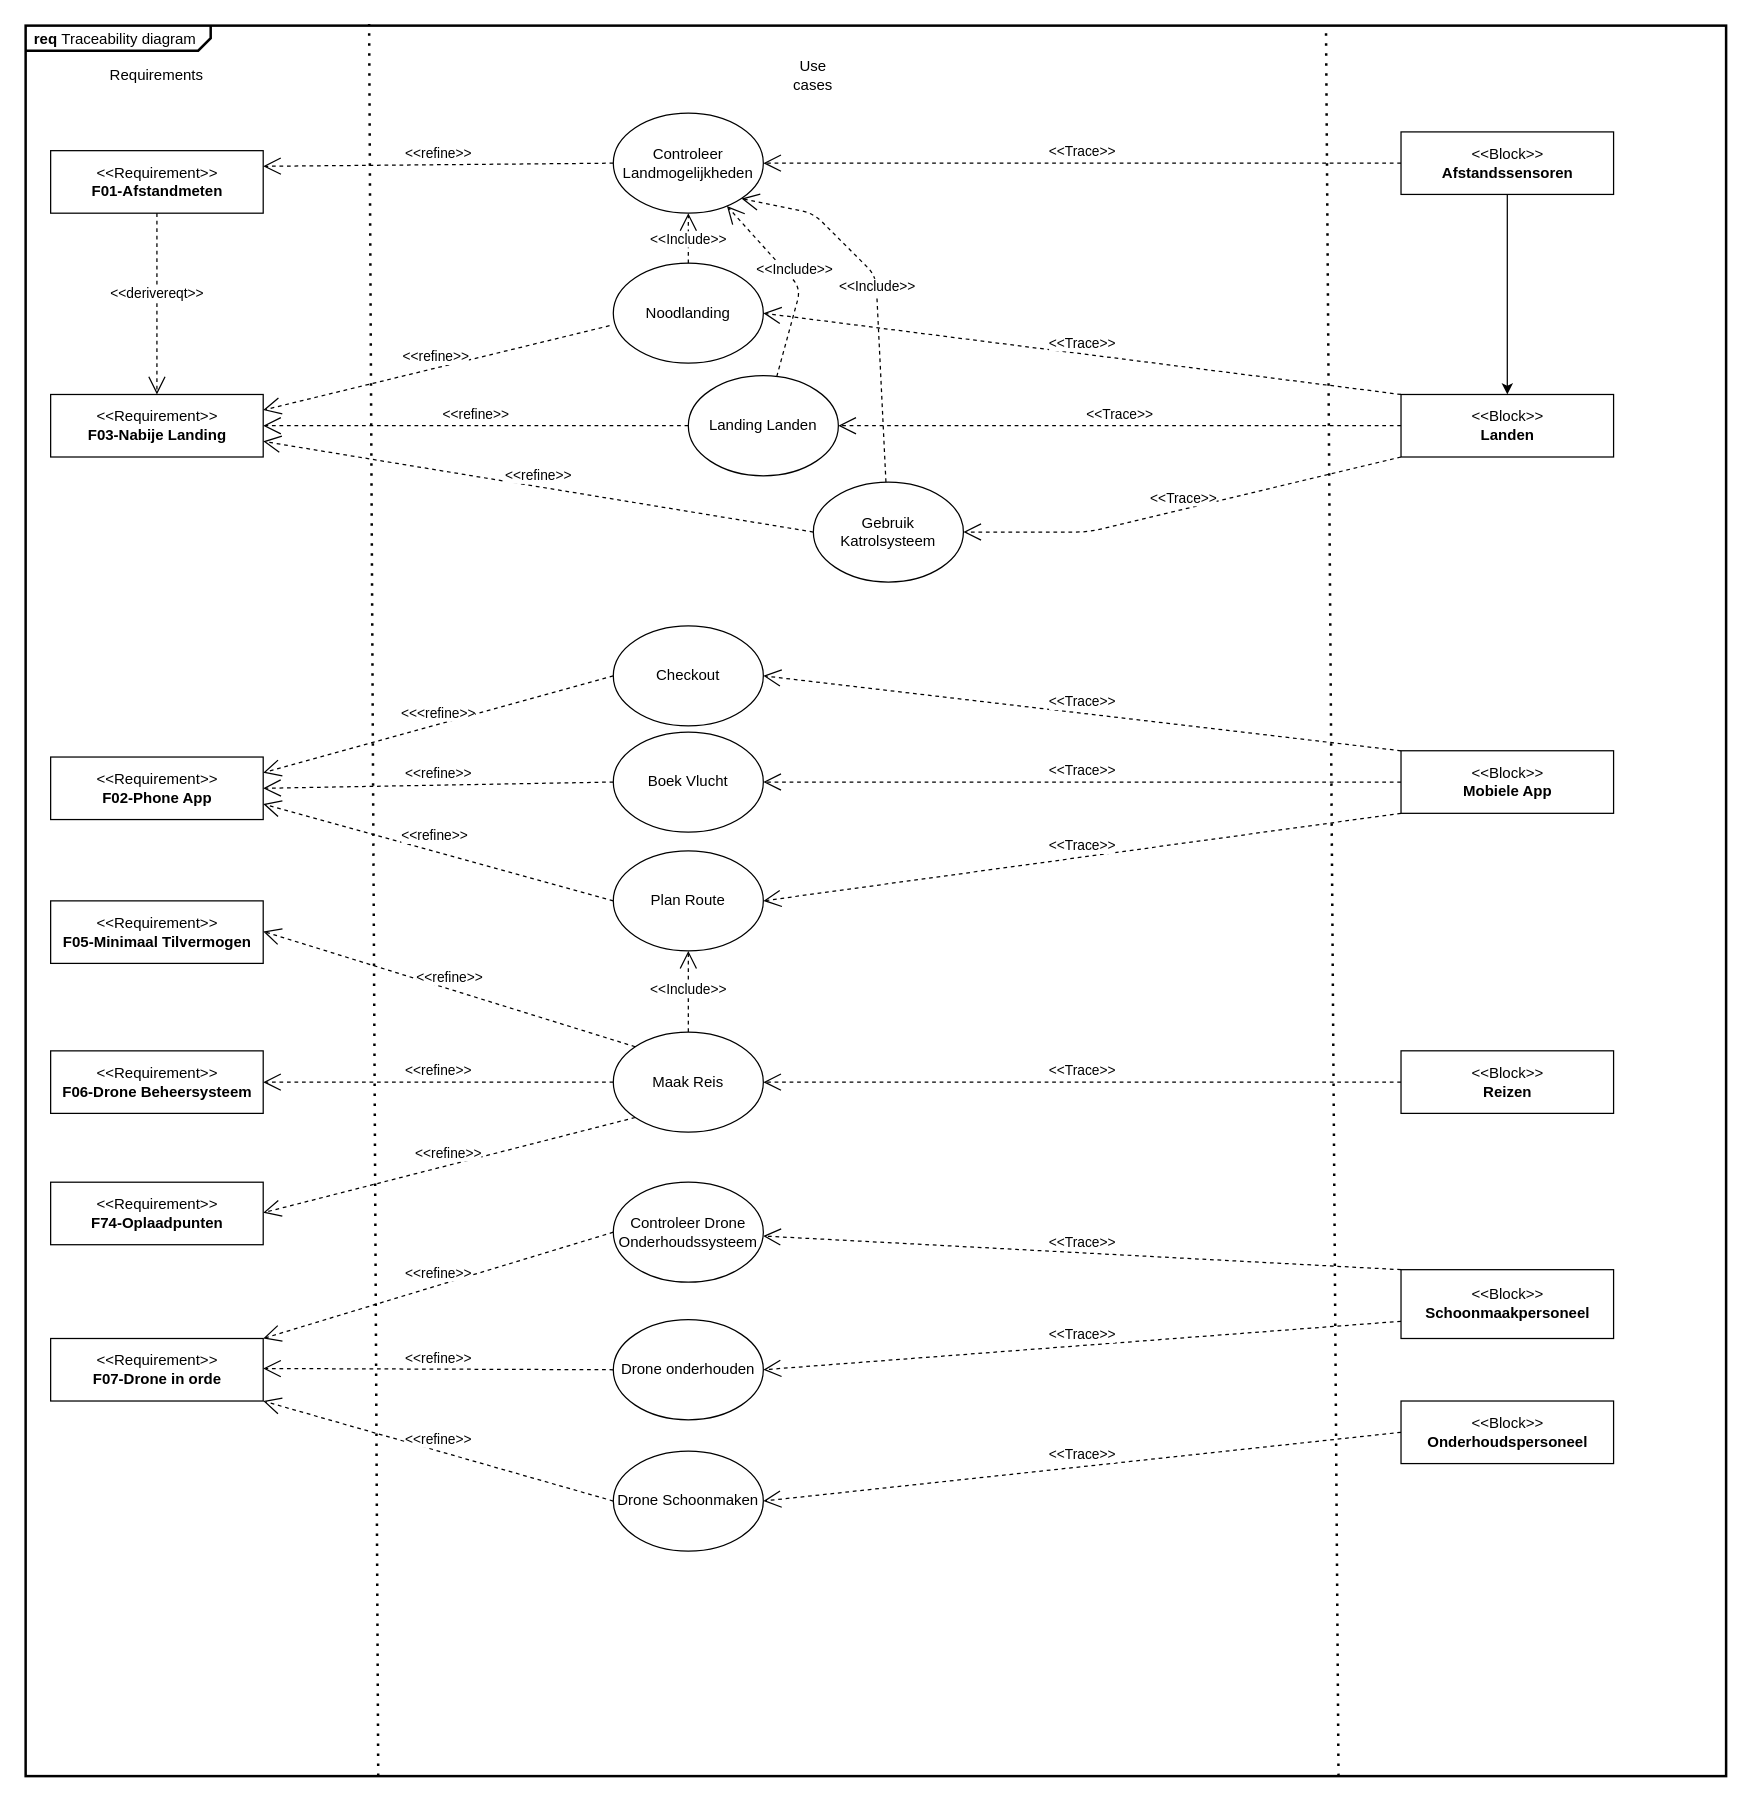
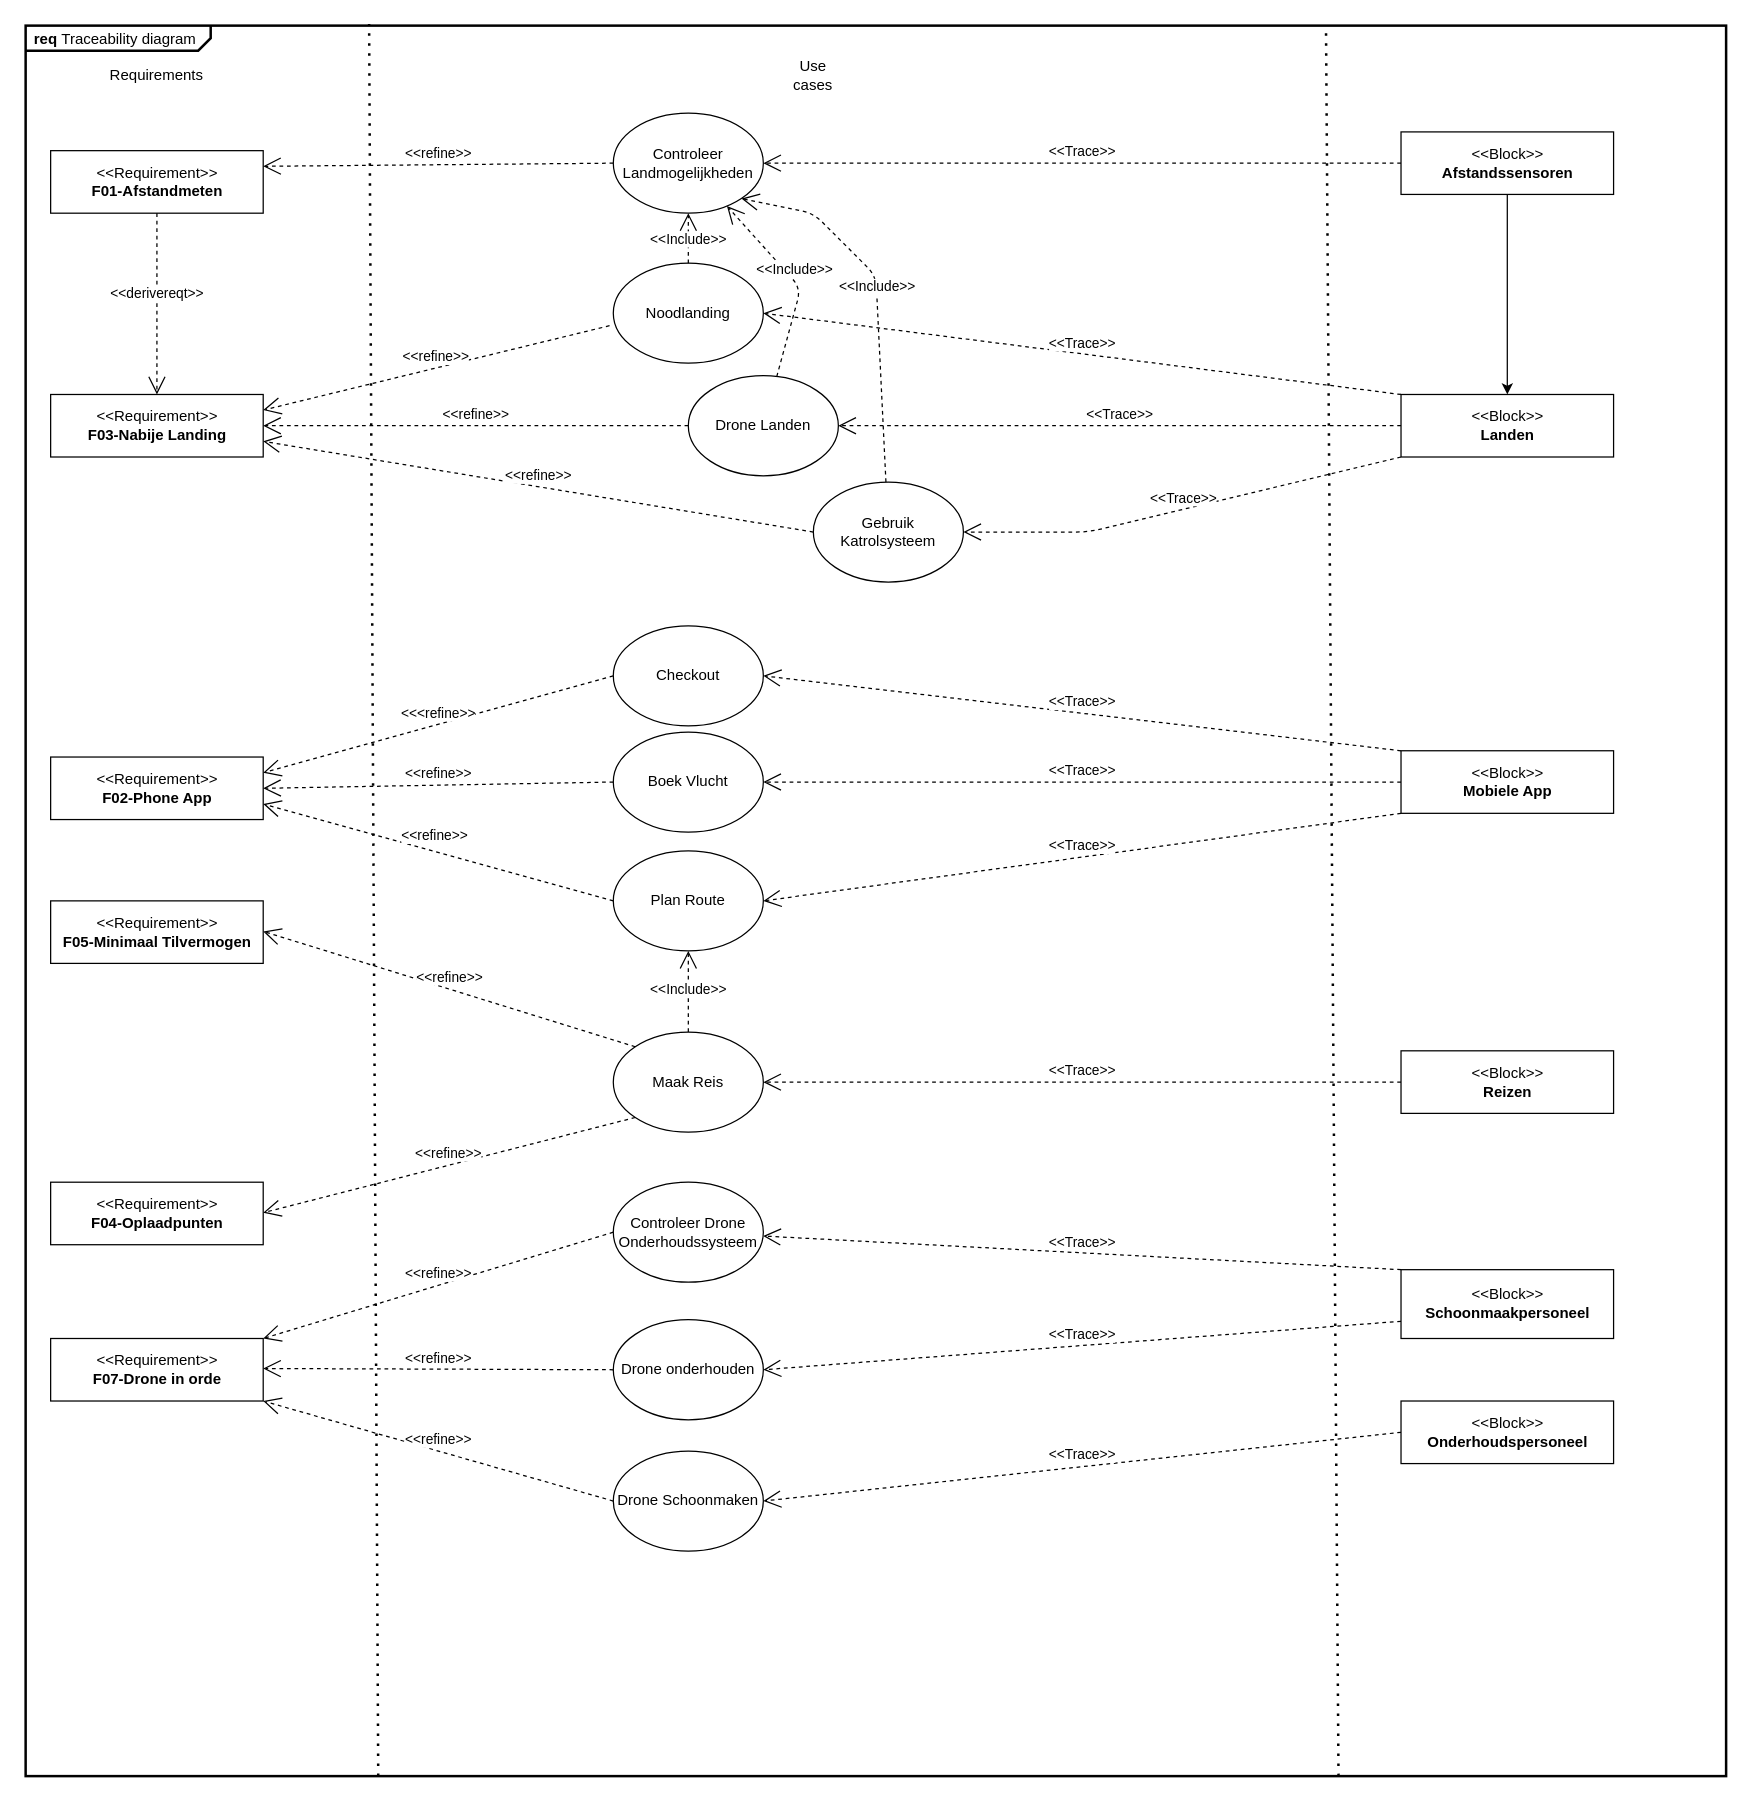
node "Landing Landen": label "Landing Landen" -> "Drone Landen"
node "<<Requirement>> F06-Drone Beheersysteem": removed
edge "Maak Reis" -> "<<Requirement>> F06-Drone Beheersysteem": removed, label "<<refine>>"
node "<<Requirement>> F74-Oplaadpunten": label "<<Requirement>> F74-Oplaadpunten" -> "<<Requirement>> F04-Oplaadpunten"
